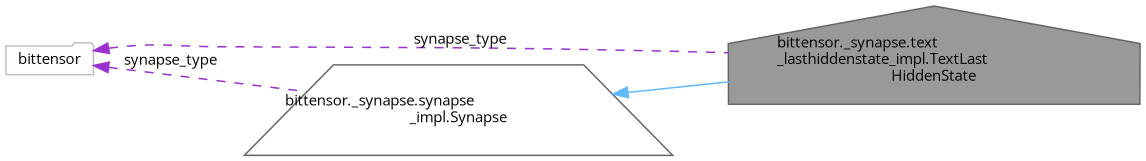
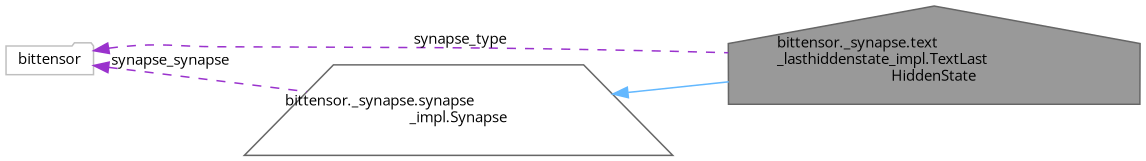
edge "bittensor._synapse.synapse _impl.Synapse" -> "bittensor": label " synapse_type" -> " synapse_synapse"
